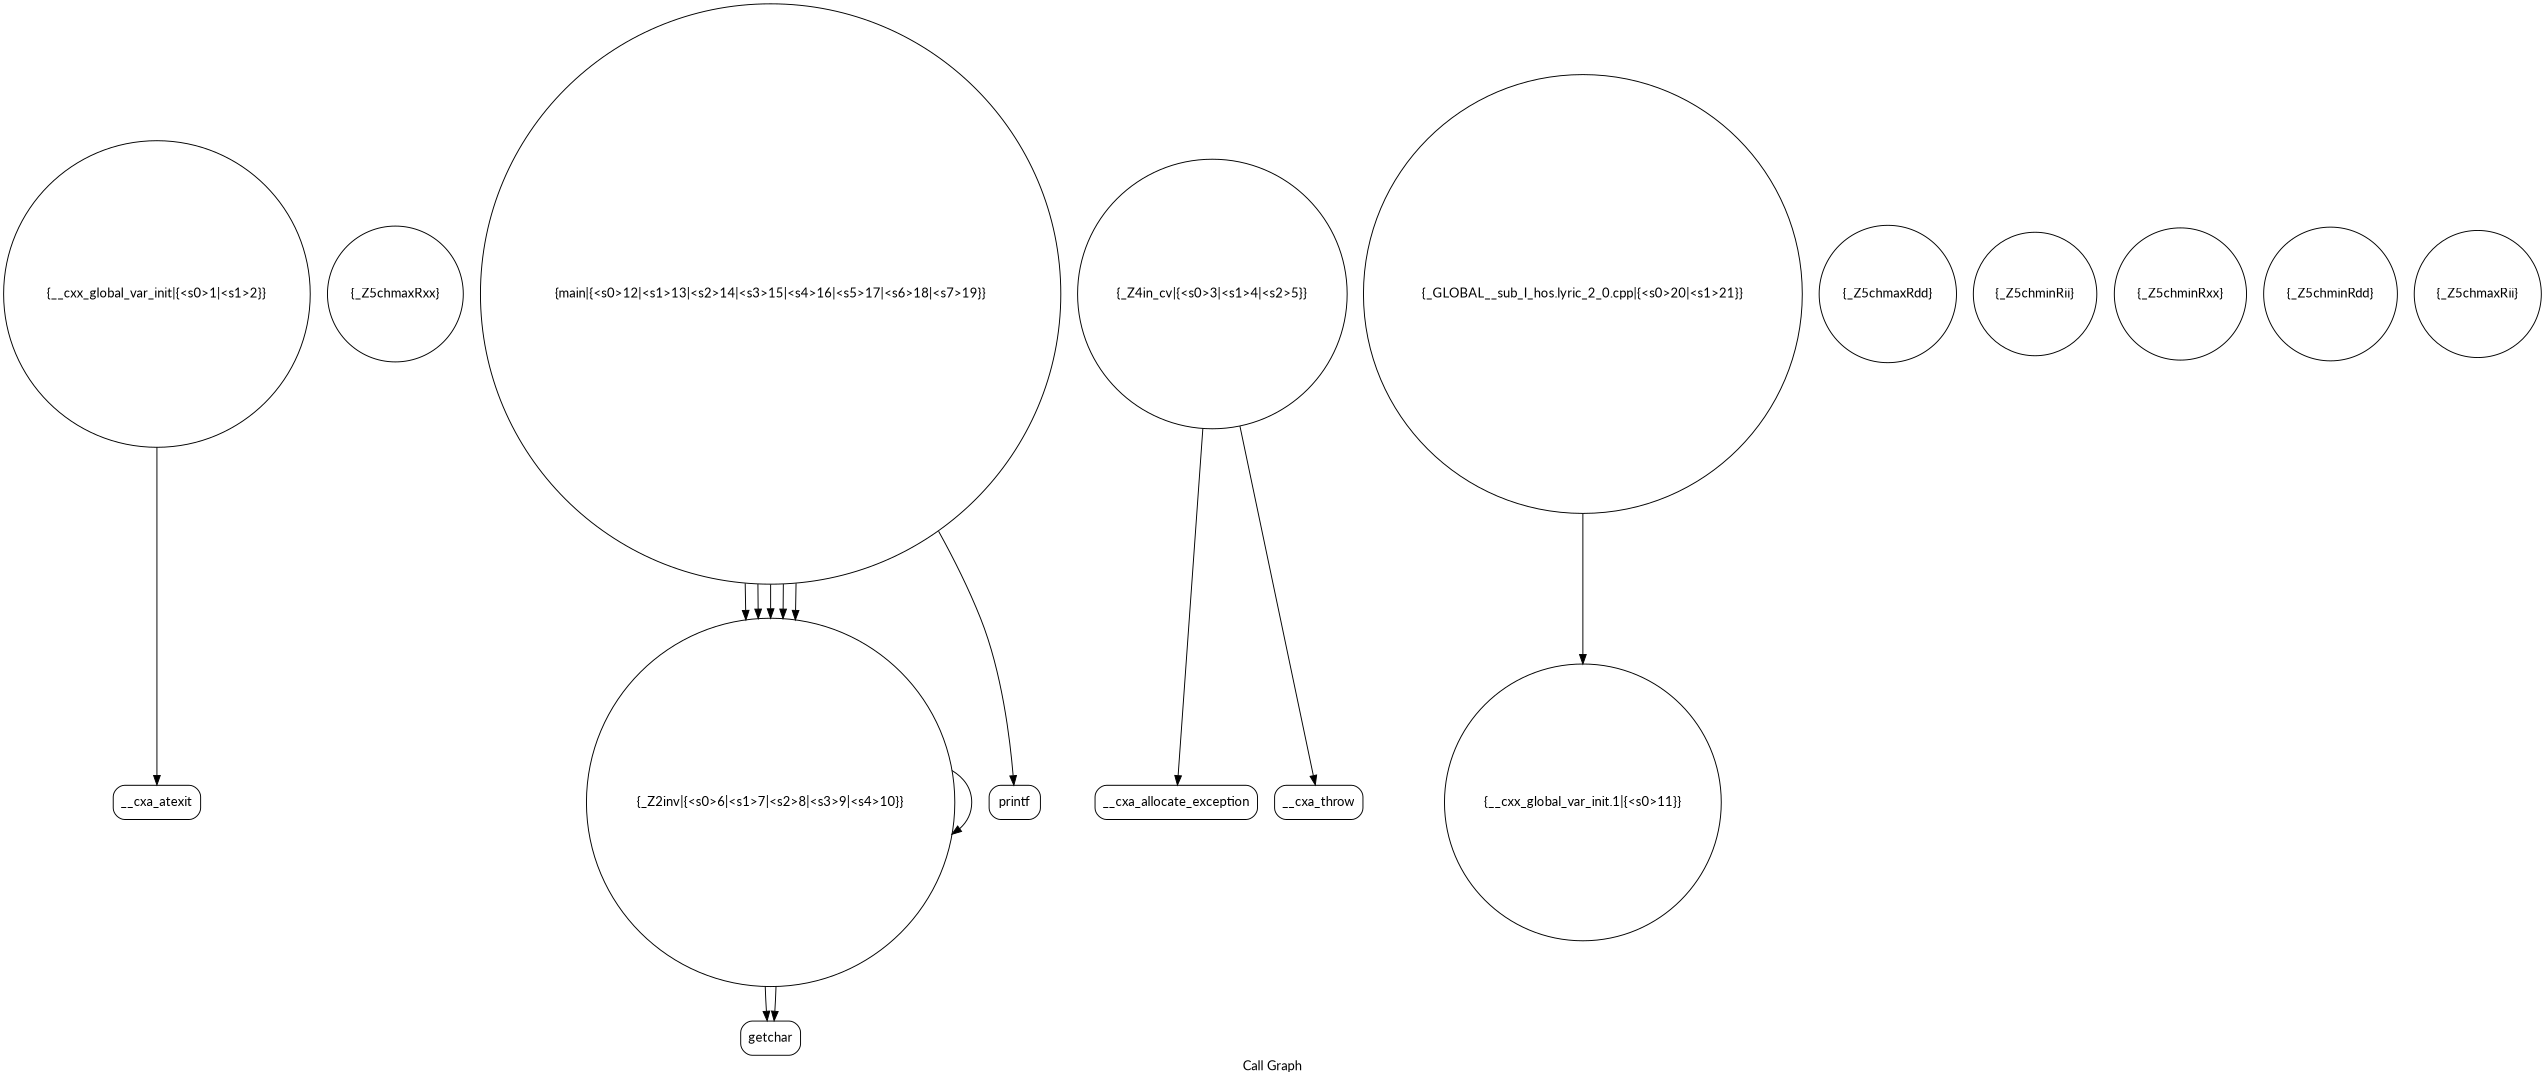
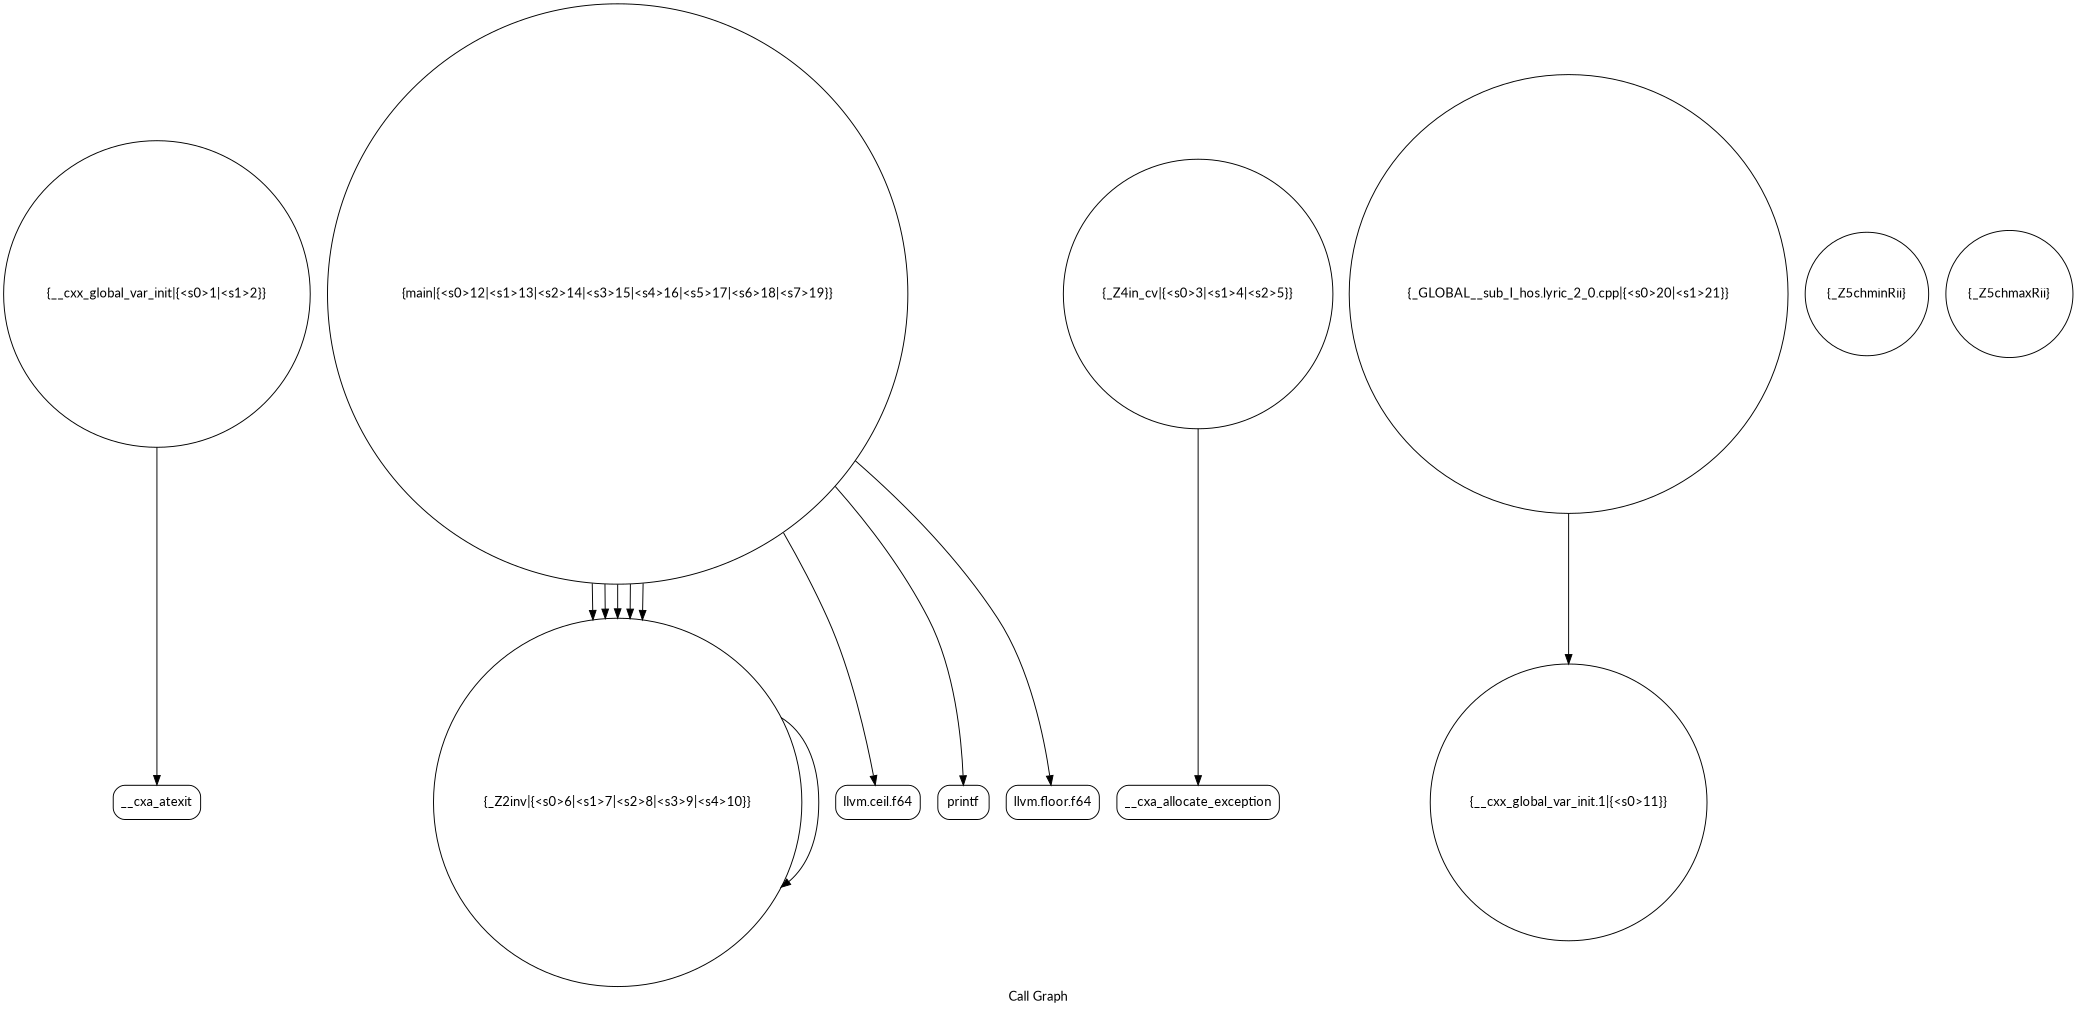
node "{_Z5chmaxRxx}": removed
node "{_Z5chmaxRdd}": removed
node "{_Z5chminRxx}": removed
node "{_Z5chminRdd}": removed
node "llvm.ceil.f64": added
node "llvm.floor.f64": added
node "__cxa_throw": removed
node "getchar": removed
